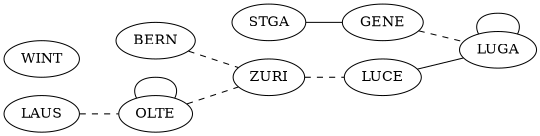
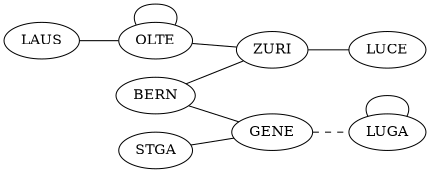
node "WINT": removed
edge "BERN" -- "ZURI": style dashed -> solid
edge "LUGA" -- "LUCE": removed
edge "ZURI" -- "LUCE": style dashed -> solid
edge "ZURI" -- "OLTE": style dashed -> solid
edge "LAUS" -- "OLTE": style dashed -> solid
edge "BERN" -- "GENE": added
